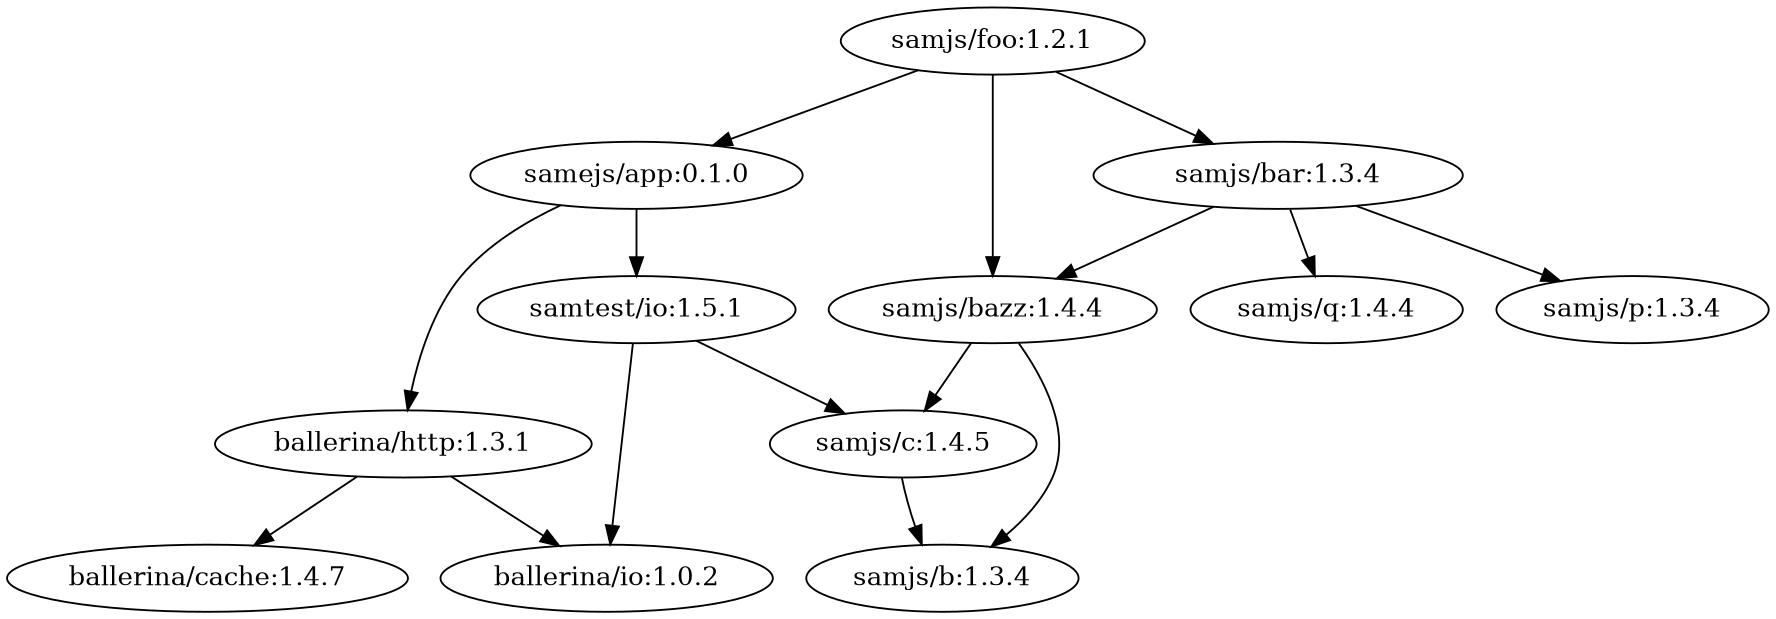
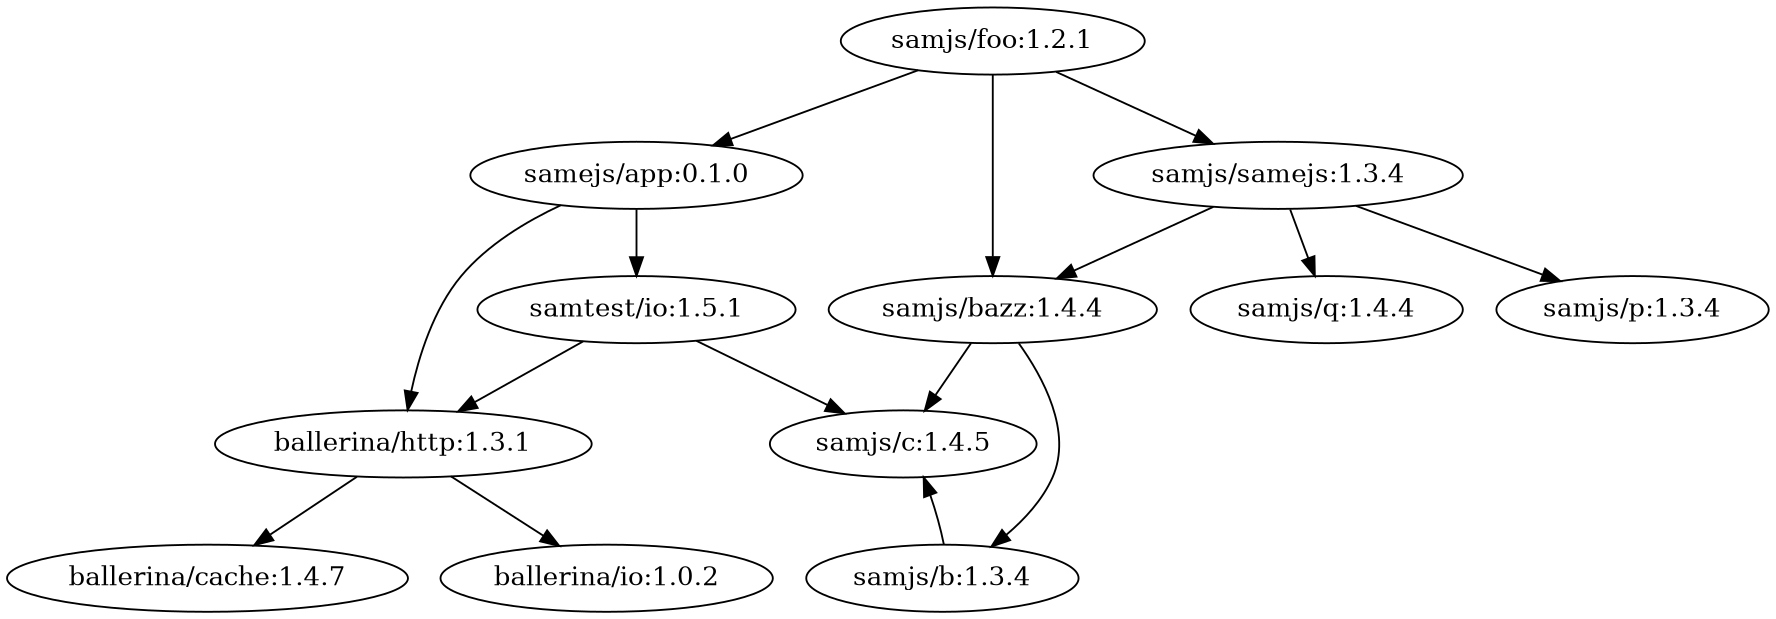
node "samjs/bar:1.3.4": label "samjs/bar:1.3.4" -> "samjs/samejs:1.3.4"
edge "samtest/io:1.5.1" -> "ballerina/io:1.0.2": now "samtest/io:1.5.1" -> "ballerina/http:1.3.1"
edge "samjs/c:1.4.5" -> "samjs/b:1.3.4": reversed
